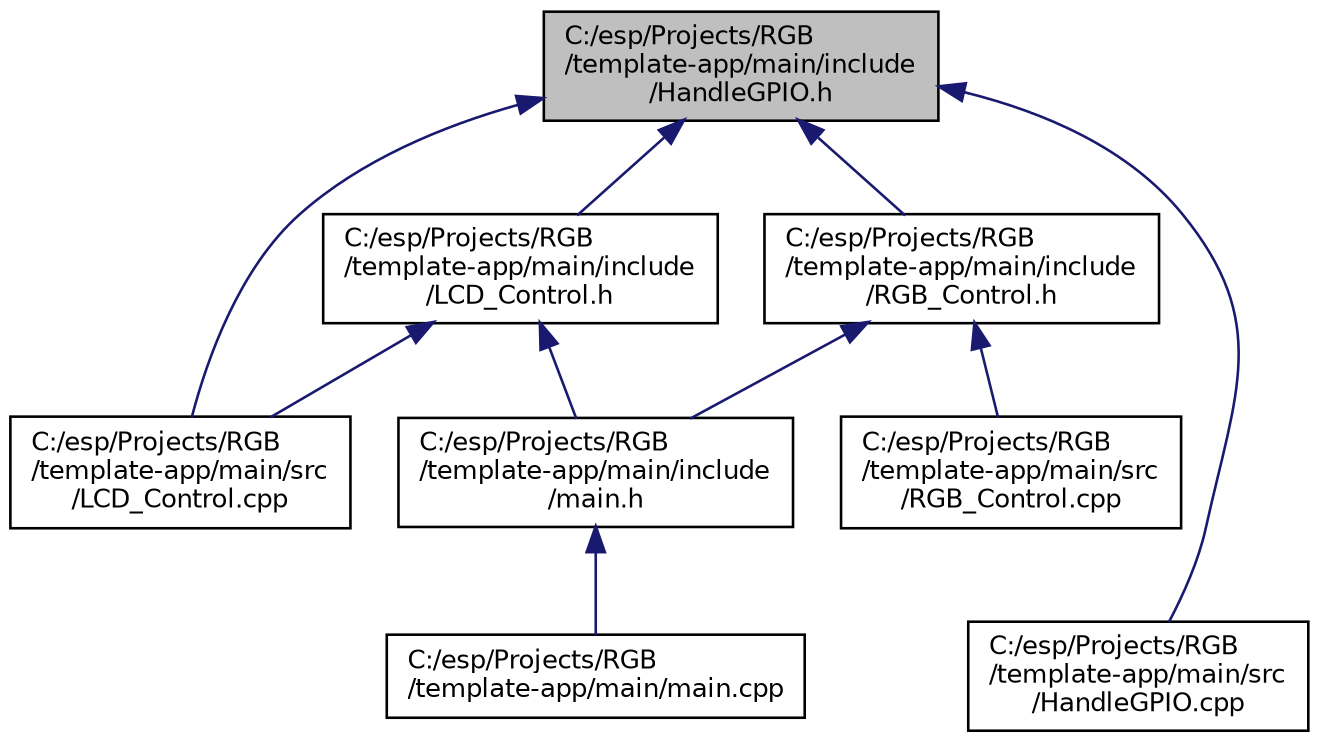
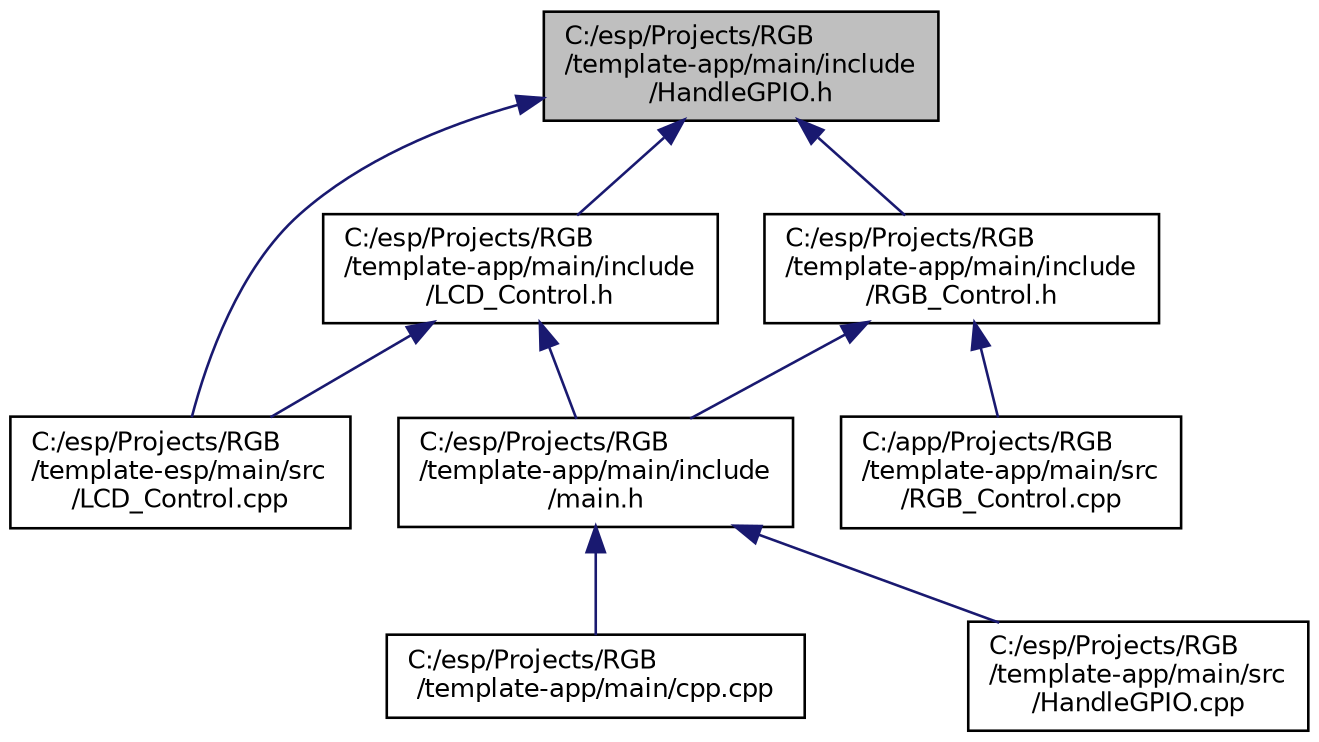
edge "C:/esp/Projects/RGB /template-app/main/src /HandleGPIO.cpp" -> "C:/esp/Projects/RGB /template-app/main/include /HandleGPIO.h": now "C:/esp/Projects/RGB /template-app/main/src /HandleGPIO.cpp" -> "C:/esp/Projects/RGB /template-app/main/include /main.h"
node "C:/esp/Projects/RGB /template-app/main/src /LCD_Control.cpp": label "C:/esp/Projects/RGB /template-app/main/src /LCD_Control.cpp" -> "C:/esp/Projects/RGB /template-esp/main/src /LCD_Control.cpp"
node "C:/esp/Projects/RGB /template-app/main/src /RGB_Control.cpp": label "C:/esp/Projects/RGB /template-app/main/src /RGB_Control.cpp" -> "C:/app/Projects/RGB /template-app/main/src /RGB_Control.cpp"
node "C:/esp/Projects/RGB /template-app/main/main.cpp": label "C:/esp/Projects/RGB /template-app/main/main.cpp" -> "C:/esp/Projects/RGB /template-app/main/cpp.cpp"
